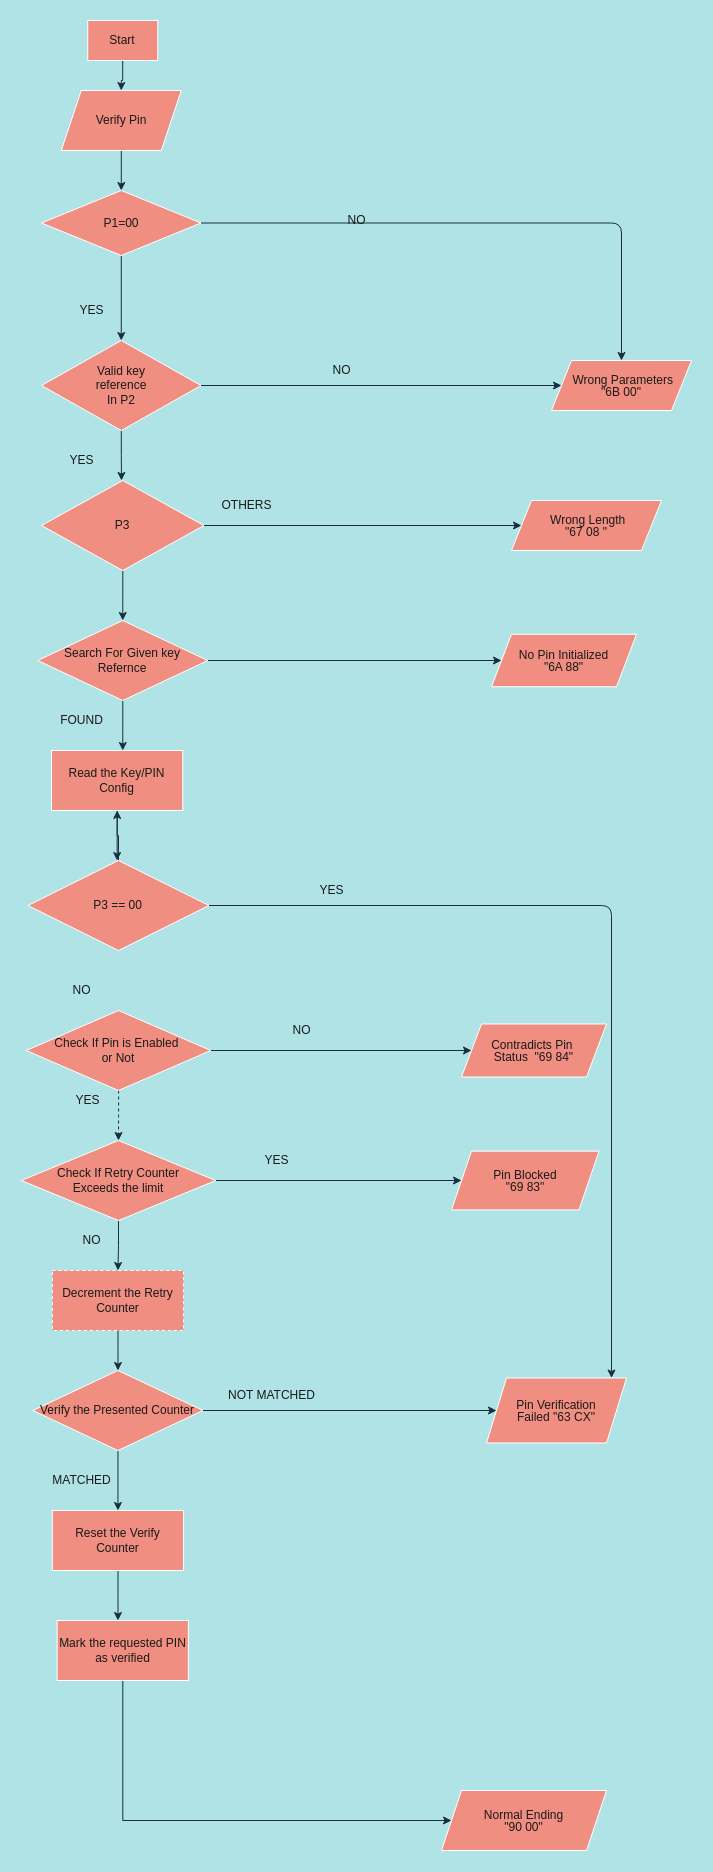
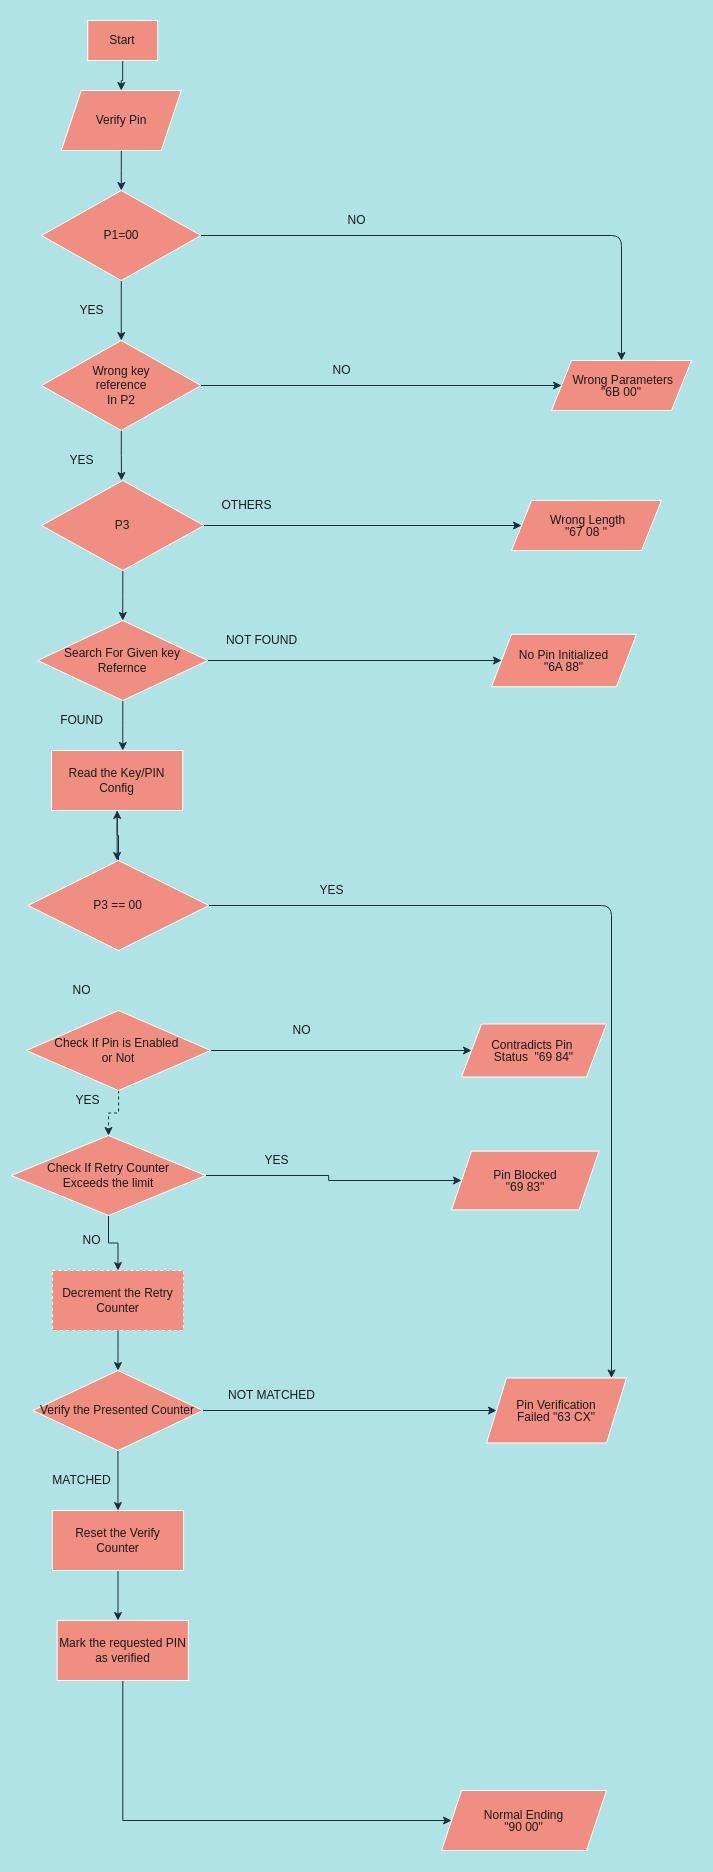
node "P1=00": size 160x65 -> 160x90
node "Valid key reference In P2": label "Valid key reference In P2" -> "Wrong key reference In P2"
node "NOT FOUND": added
node "Check If Retry Counter Exceeds the limit": moved (118, 1181) -> (108, 1176)
